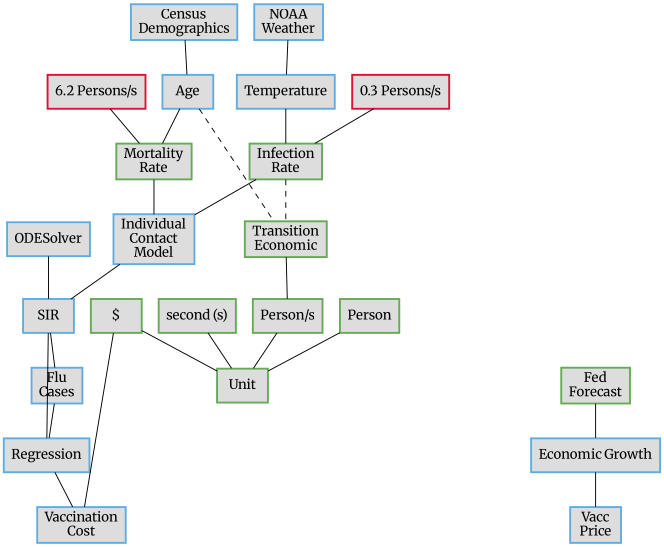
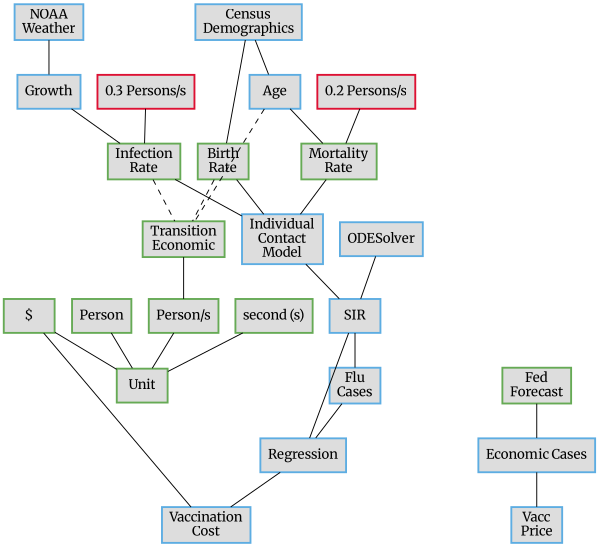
node "6.2 Persons/s": label "6.2 Persons/s" -> "0.2 Persons/s"
node "Temperature": label "Temperature" -> "Growth"
node "Birth Rate": added
node "Economic Growth": label "Economic Growth" -> "Economic Cases"
